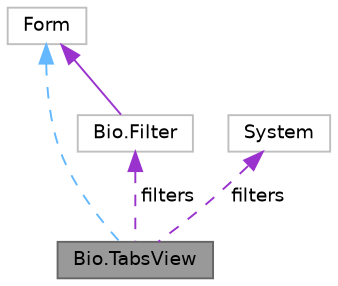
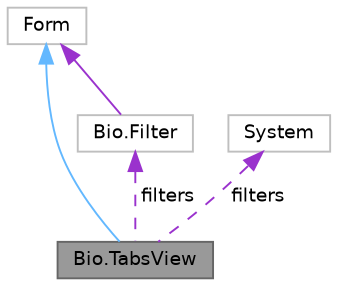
edge "Bio.TabsView" -> "Form": style dashed -> solid
